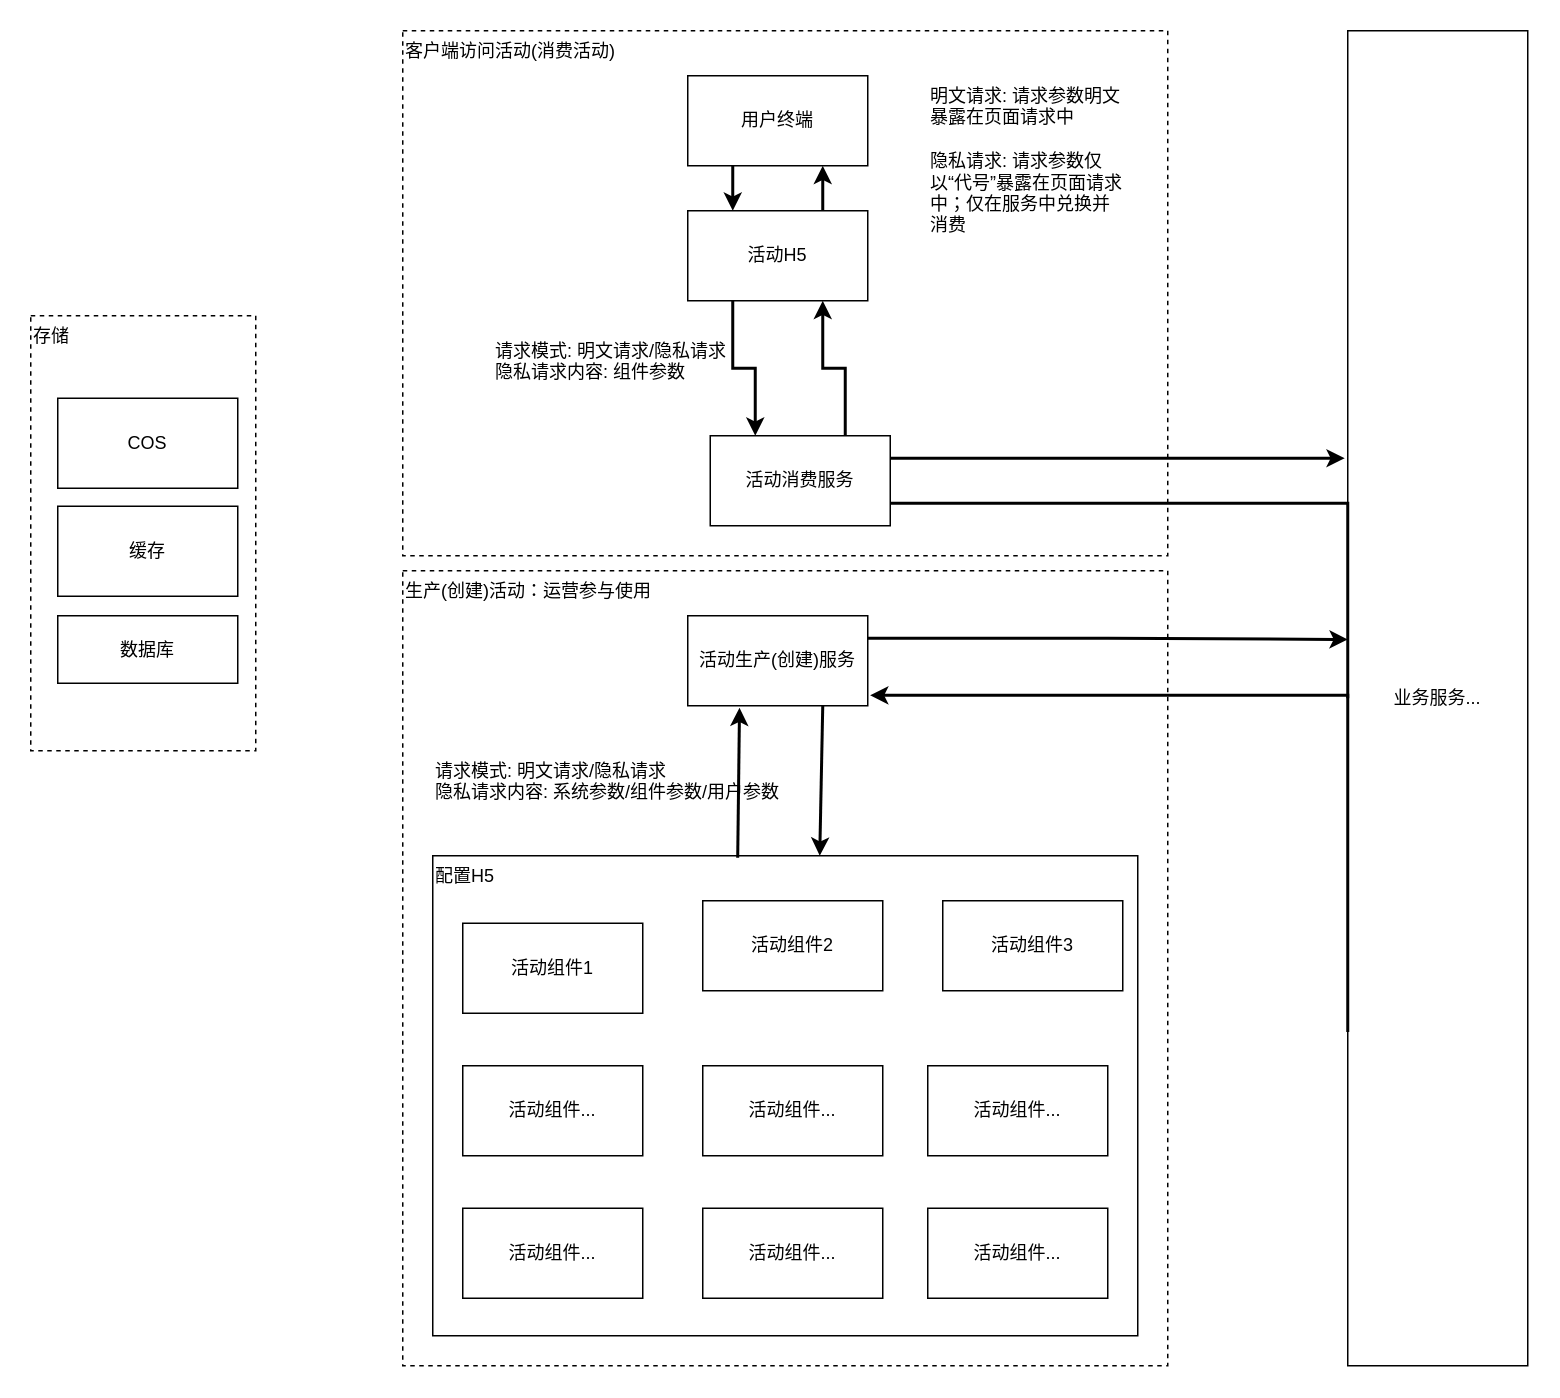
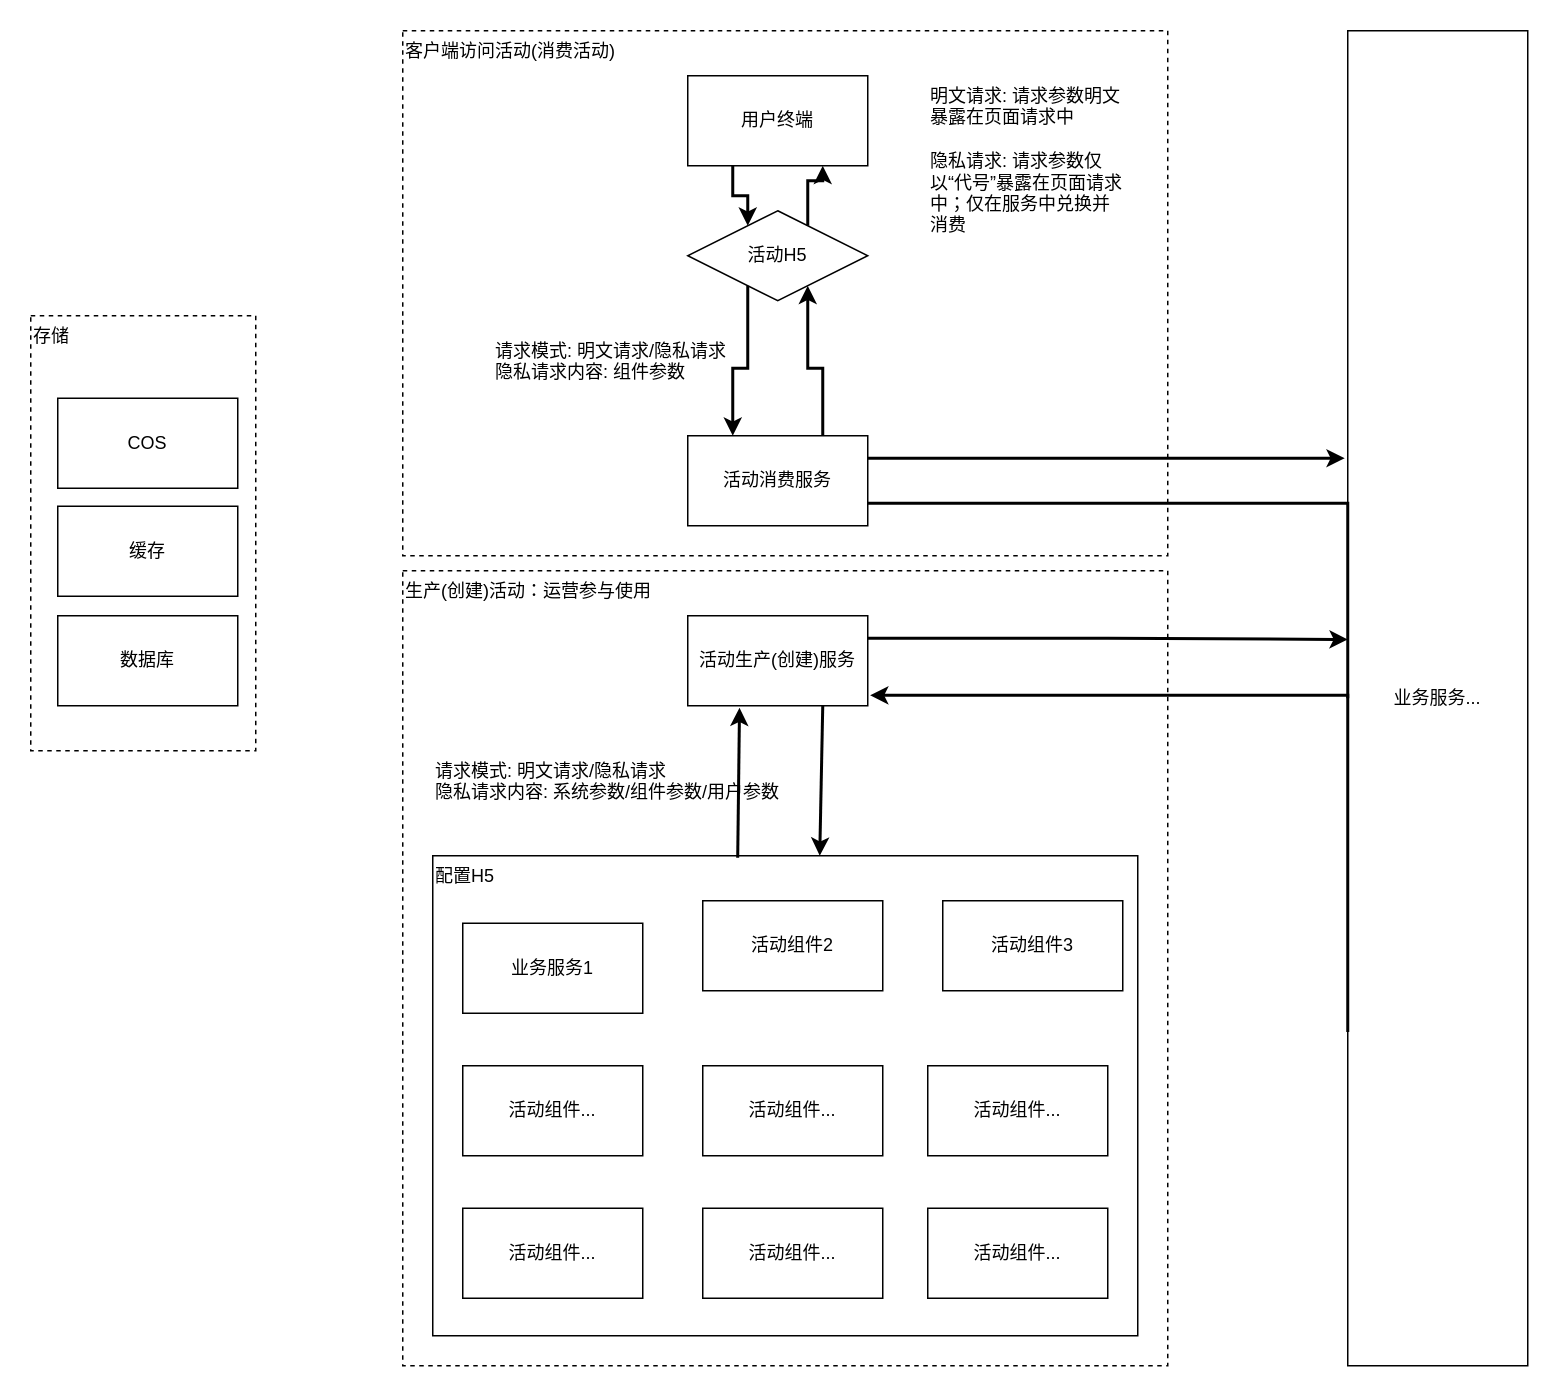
node "活动H5": shape rectangle -> diamond
node "活动消费服务": moved (800, 481) -> (778, 481)
node "数据库": size 180x68 -> 180x90
node "活动组件1": label "活动组件1" -> "业务服务1"
